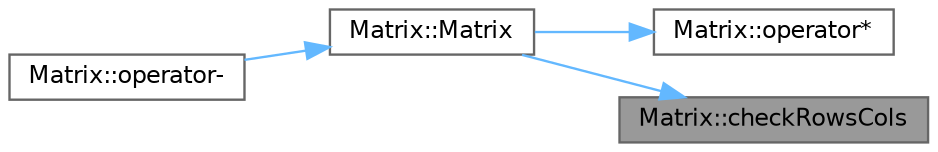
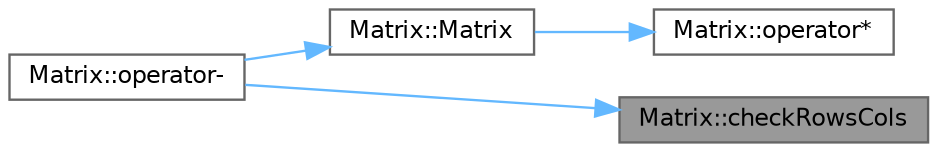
edge "Matrix::Matrix" -> "Matrix::checkRowsCols": now "Matrix::operator-" -> "Matrix::checkRowsCols"
